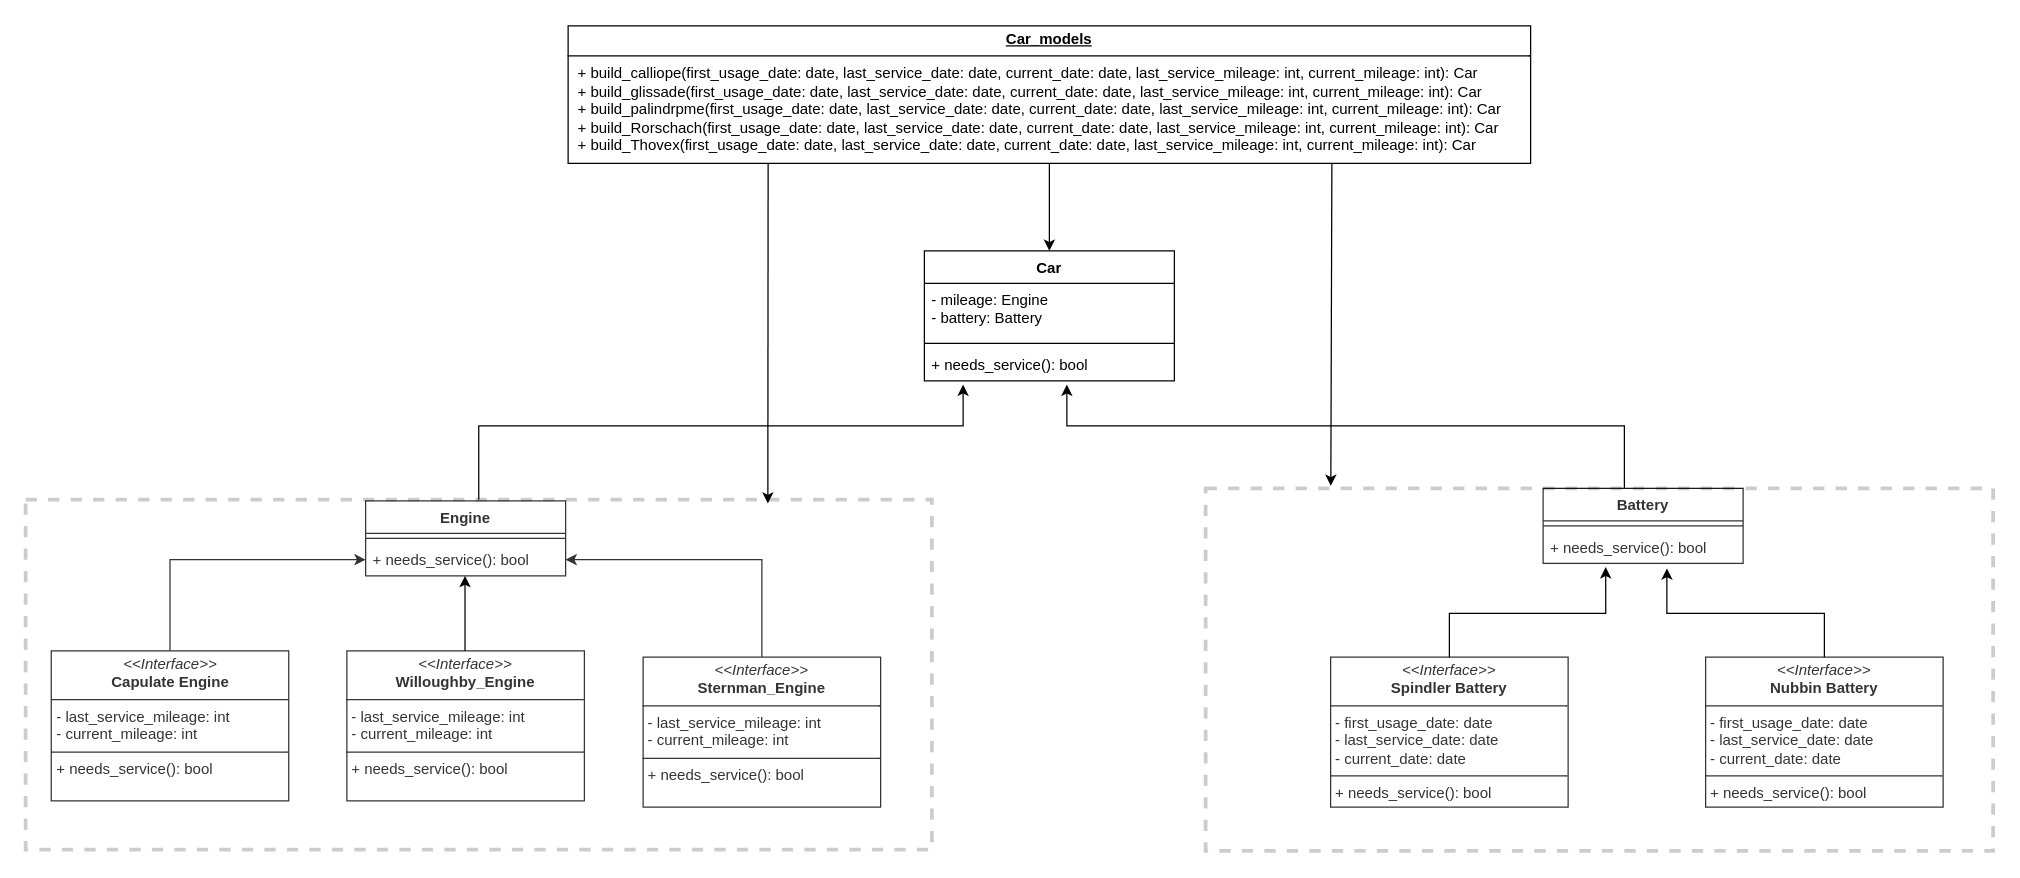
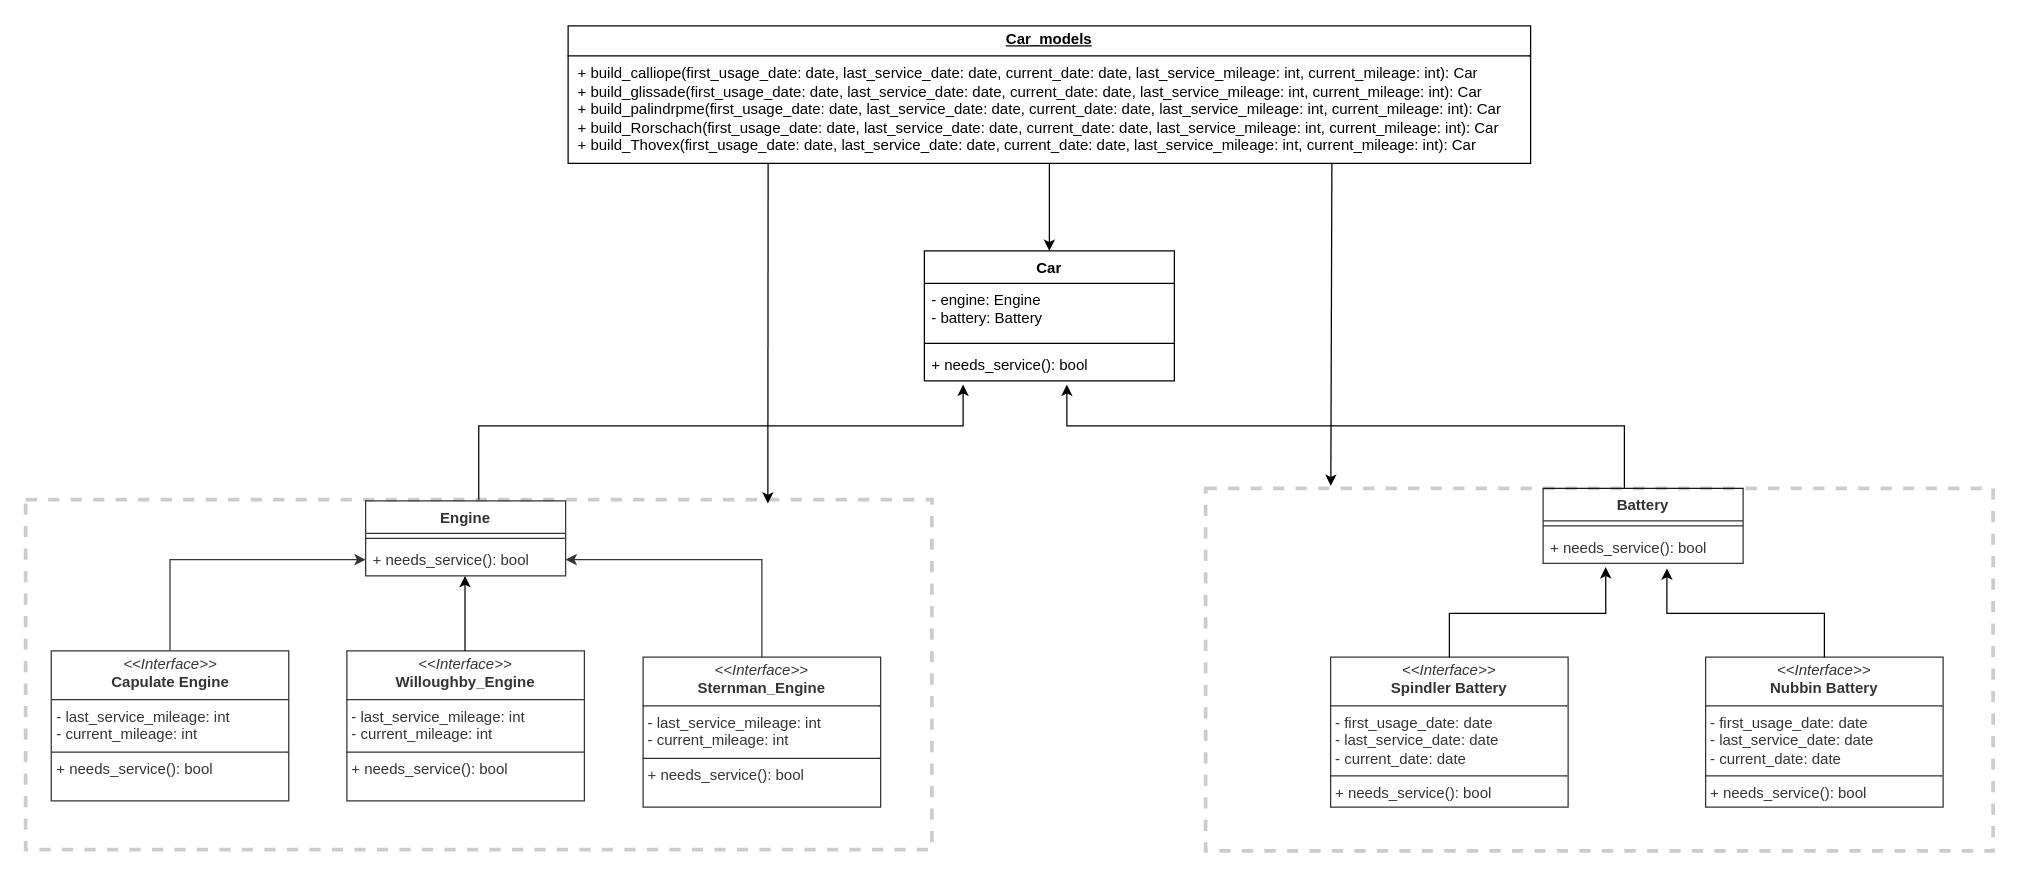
node "- mileage: Engine - battery: Battery": label "- mileage: Engine - battery: Battery" -> "- engine: Engine - battery: Battery"
